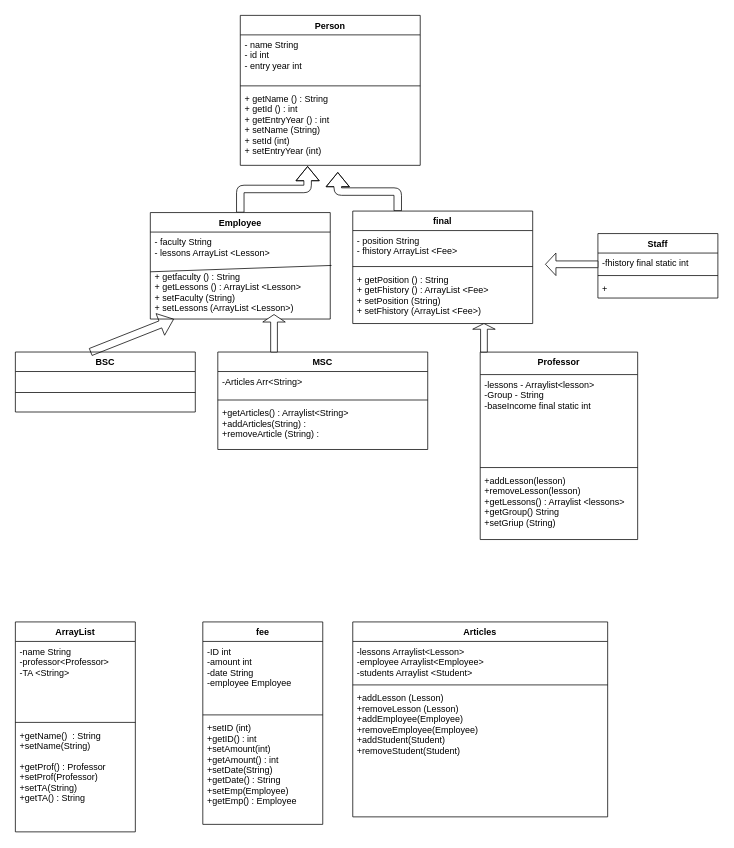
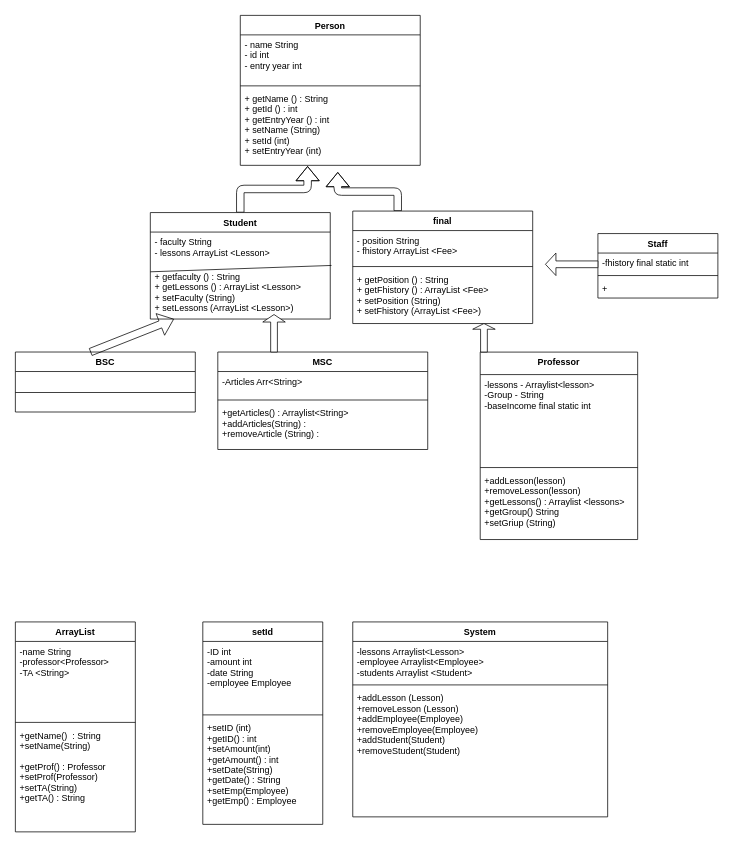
node "Employee": label "Employee" -> "Student"
node "fee": label "fee" -> "setId"
node "Articles": label "Articles" -> "System"
